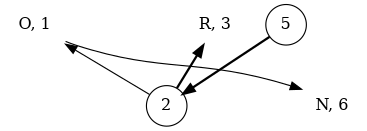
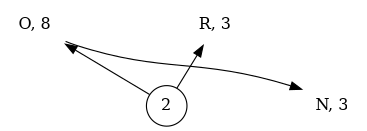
node "O, 1": label "O, 1" -> "O, 8"
node "5": removed
edge "2" -> "R, 3": style bold -> solid
node "N, 6": label "N, 6" -> "N, 3"
